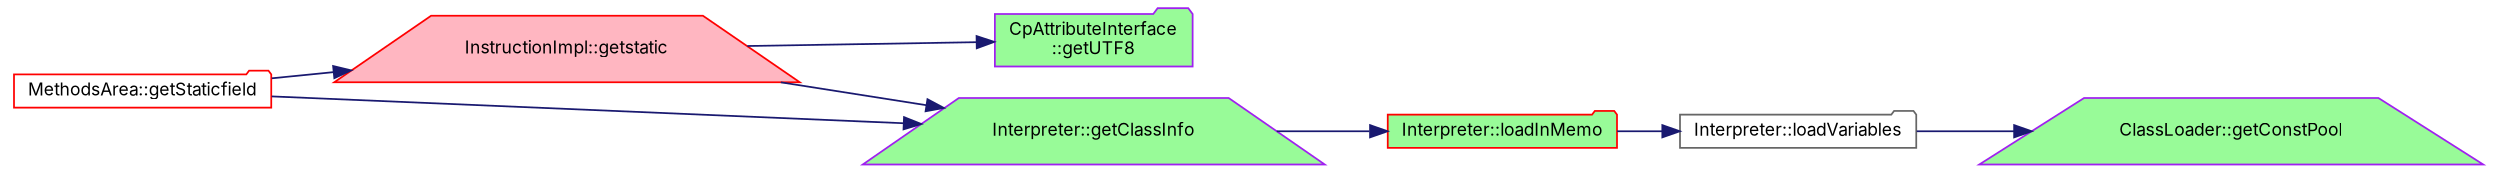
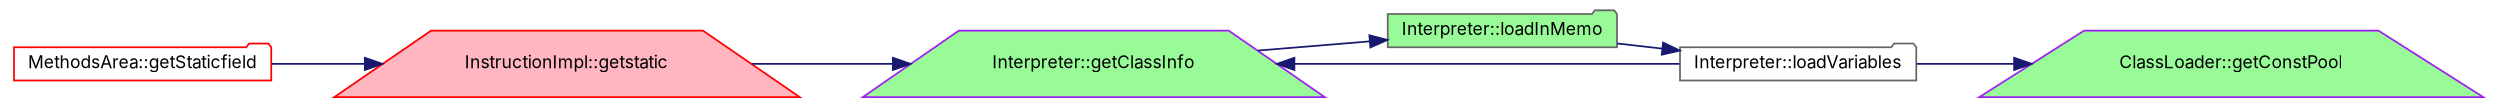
node "CpAttributeInterface ::getUTF8": removed
edge "MethodsArea::getStaticfield" -> "Interpreter::getClassInfo": now "Interpreter::loadVariables" -> "Interpreter::getClassInfo"
node "Interpreter::loadInMemo": color red -> gray40
